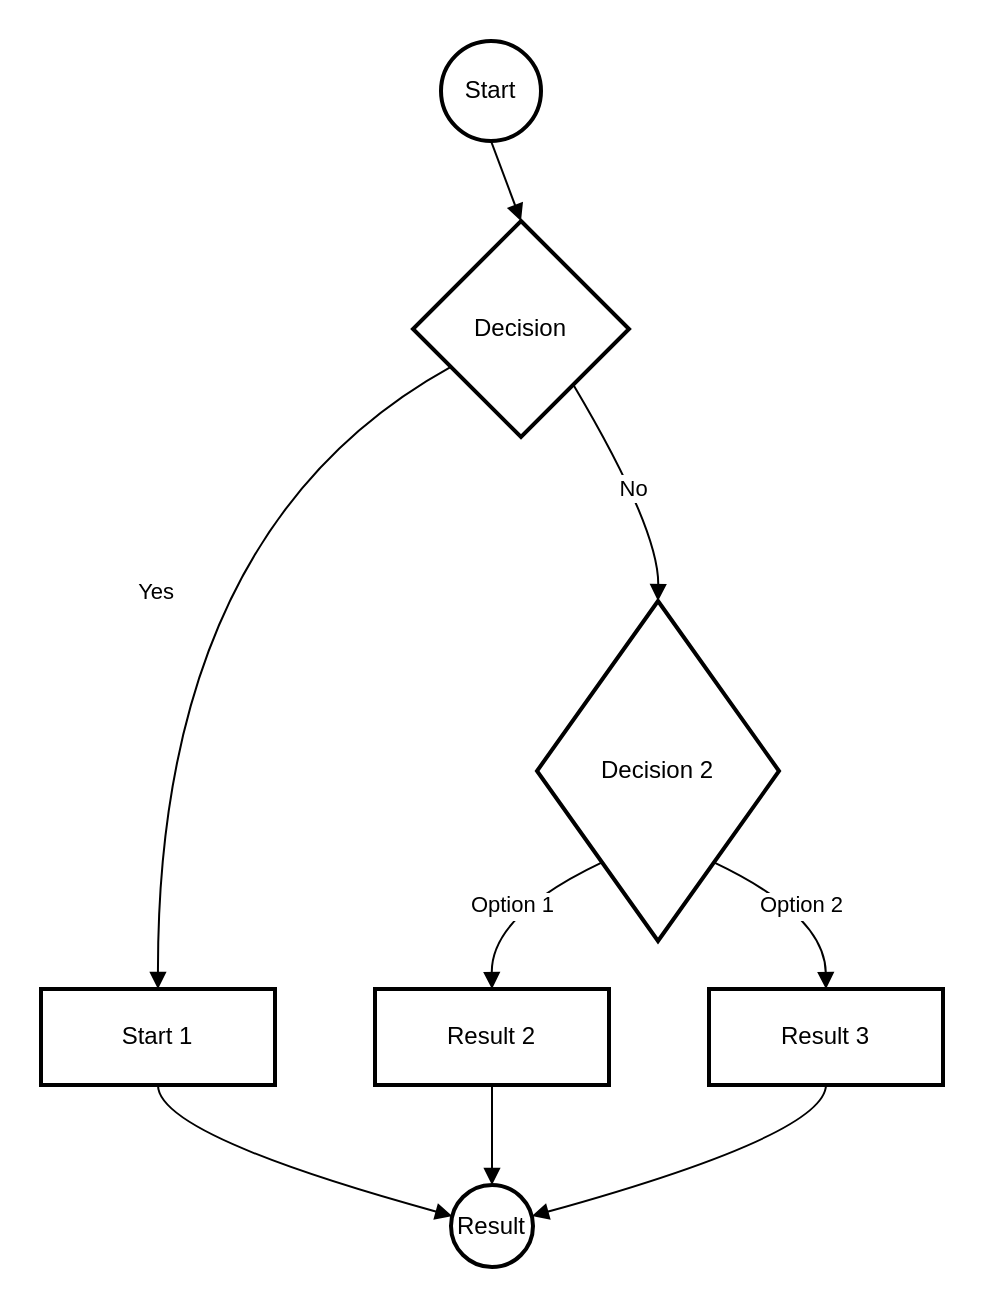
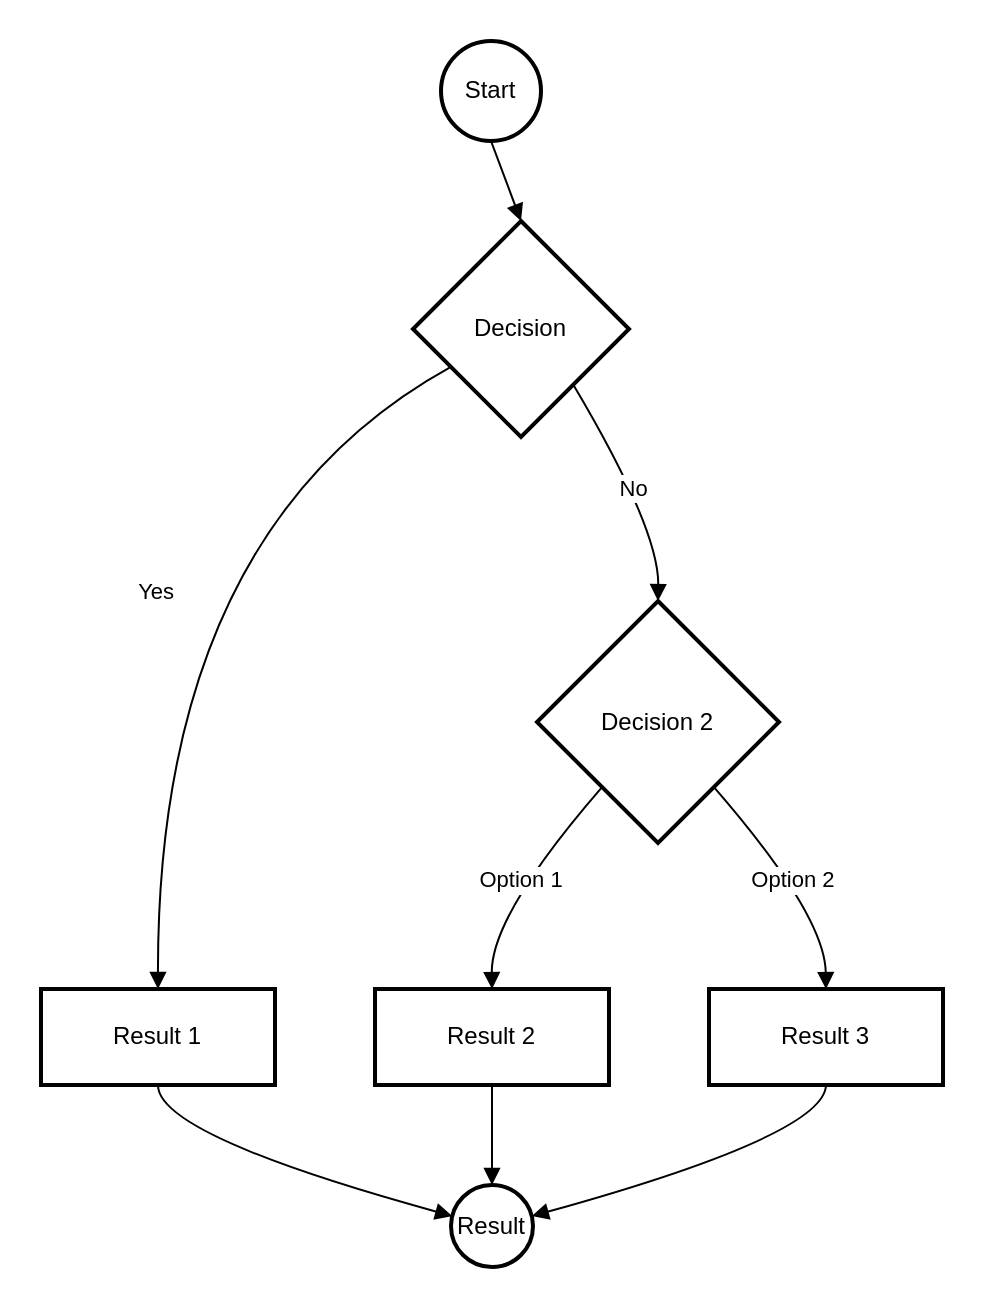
node "Decision 2": size 242x340 -> 242x242
node "Start 1": label "Start 1" -> "Result 1"
